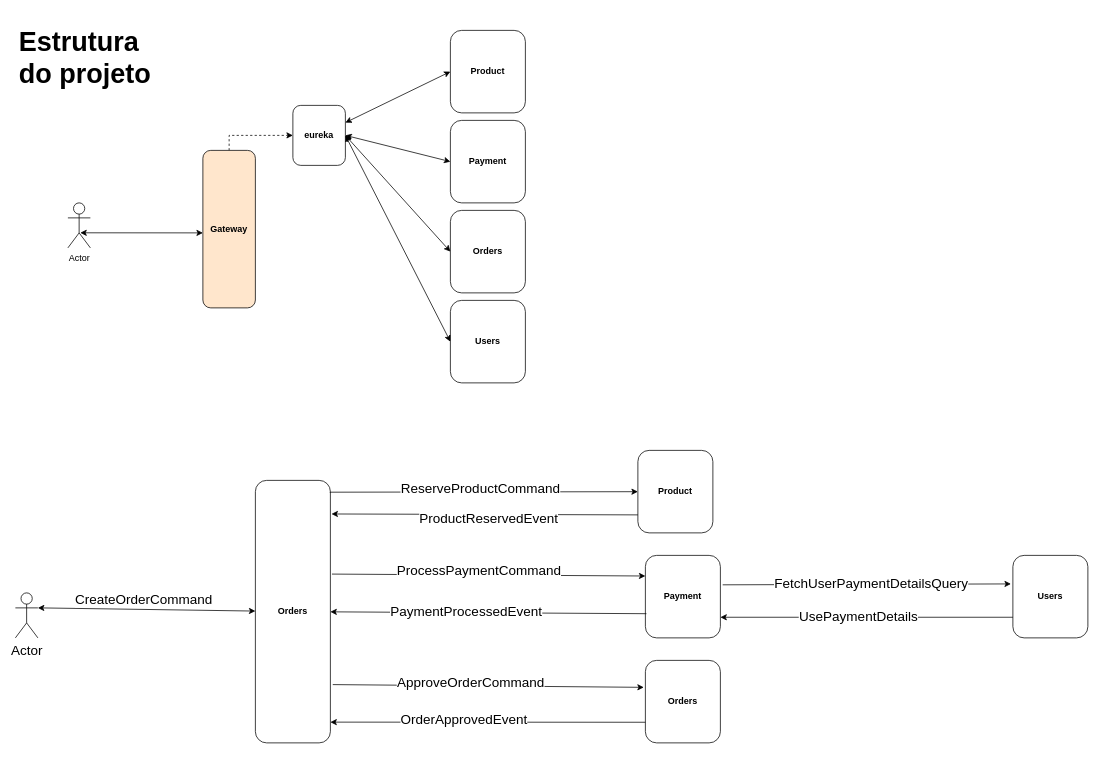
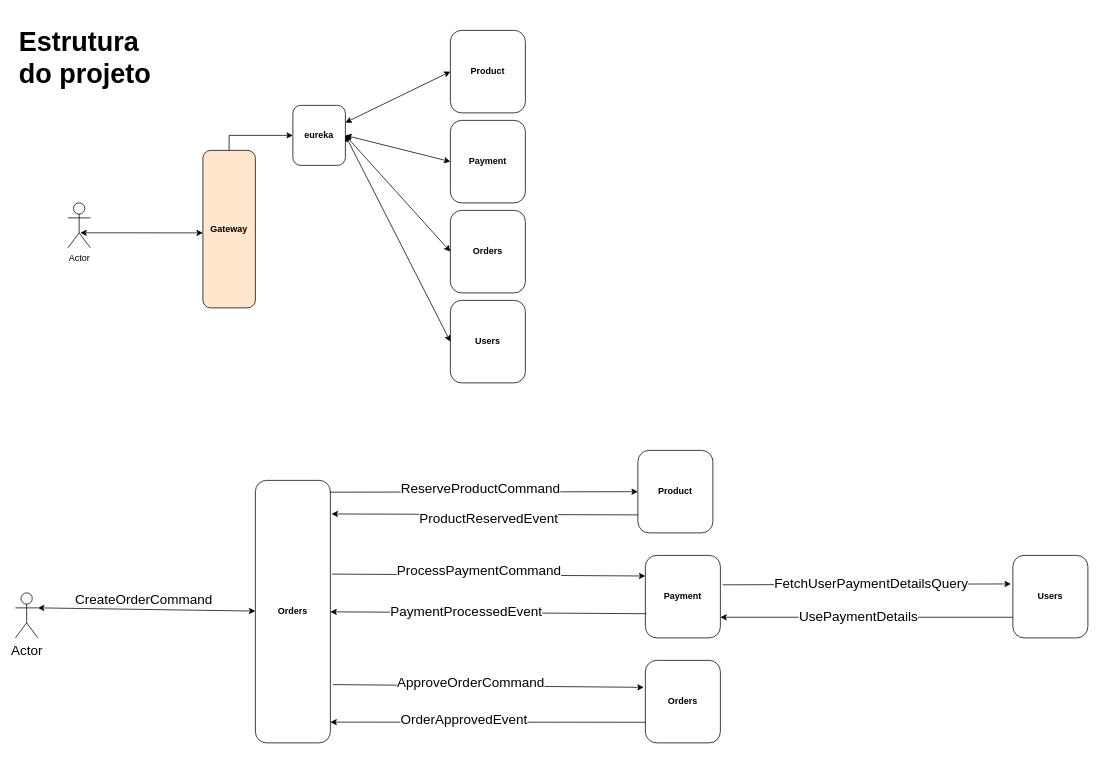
edge "Gateway" -> "eureka": style dashed -> solid
